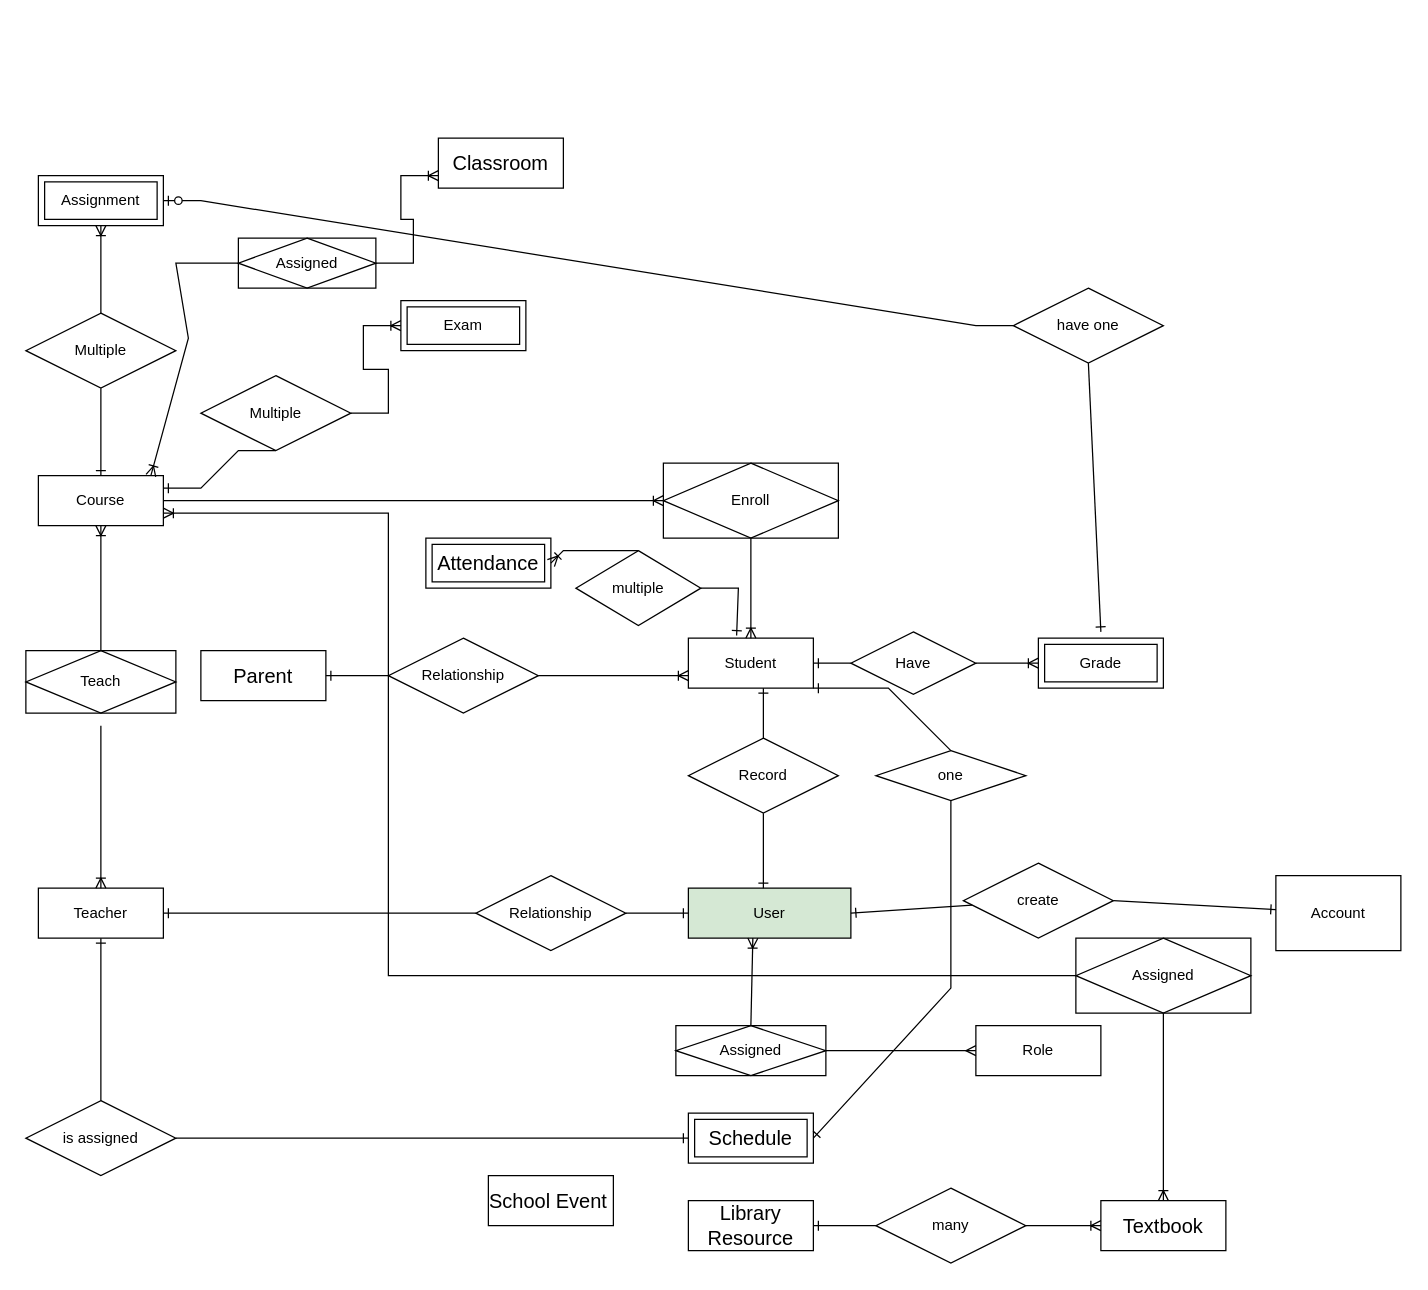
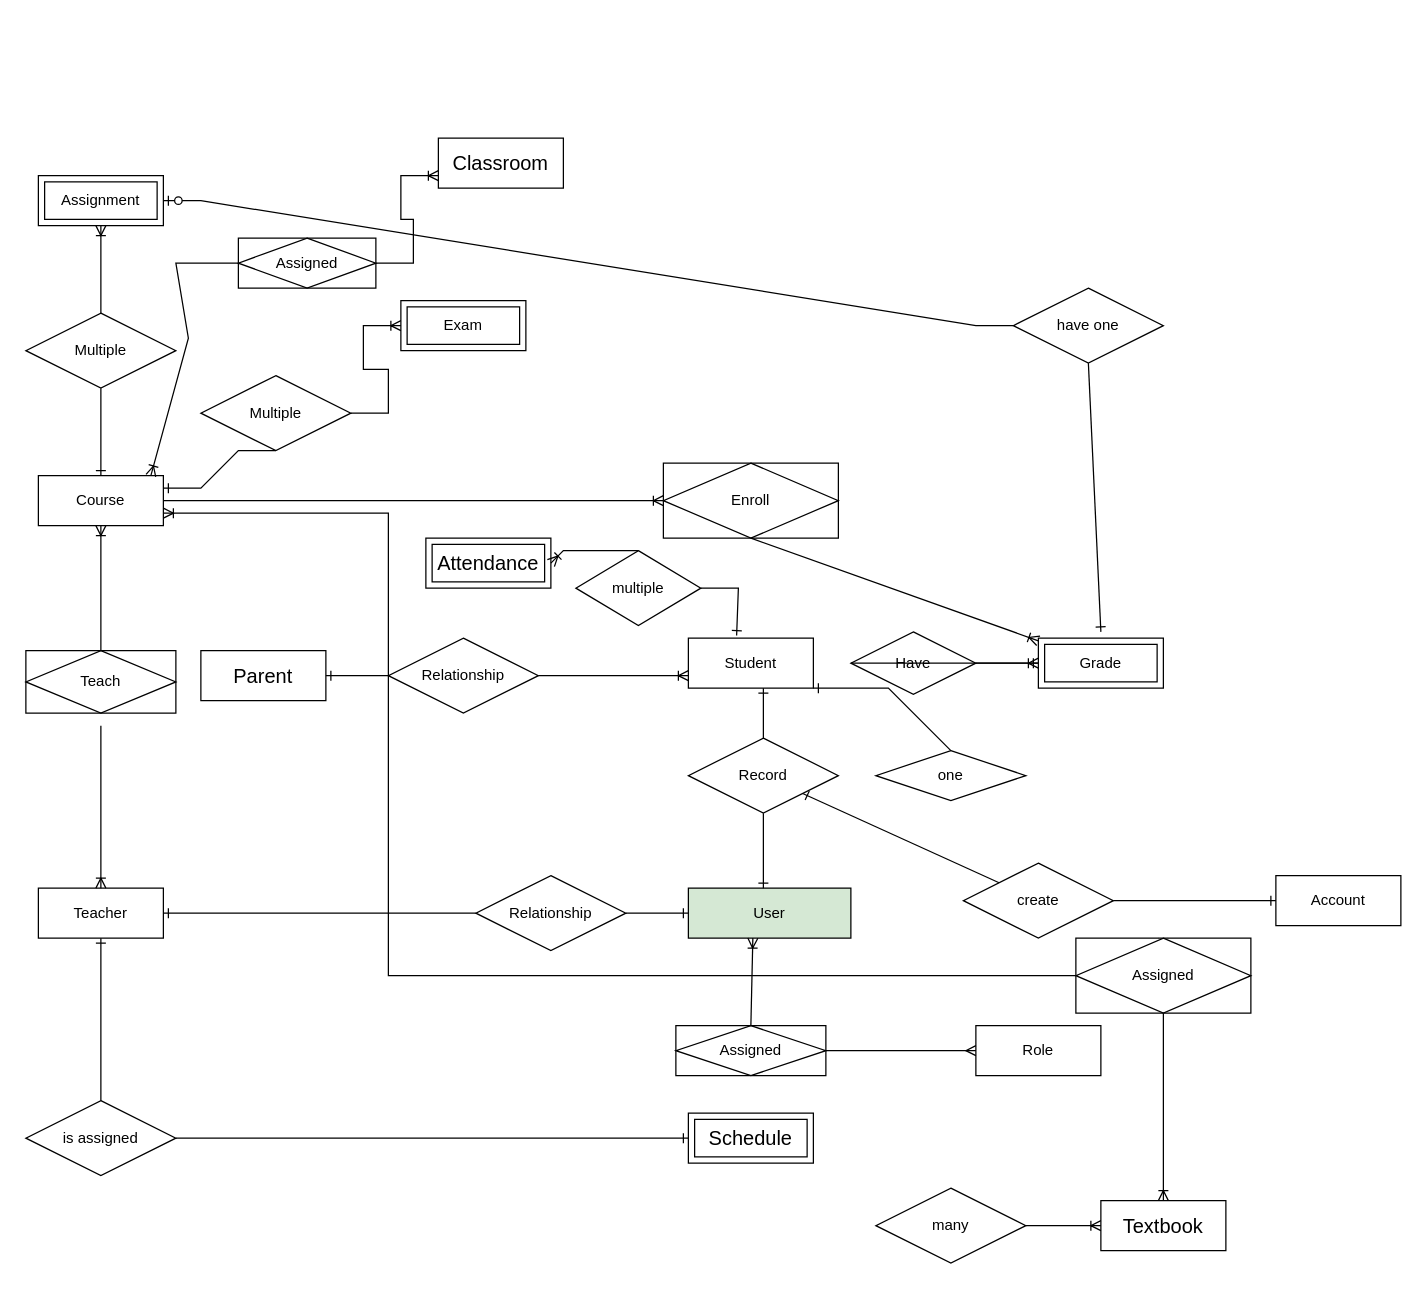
edge "Enroll" -> "Student": now "Enroll" -> "Grade"
edge "Have" -> "Student": now "Have" -> "Grade"
edge "create" -> "User": now "create" -> "Record"
node "Account": size 125x75 -> 125x50
edge "one" -> "Schedule": removed
node "School Event": removed
node "Library Resource": removed
edge "many" -> "Library Resource": removed
